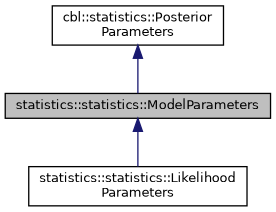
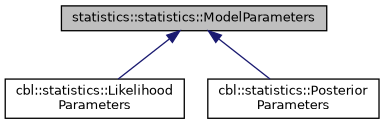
edge "statistics::statistics::ModelParameters" -> "cbl::statistics::Posterior Parameters": reversed
node "statistics::statistics::Likelihood Parameters": label "statistics::statistics::Likelihood Parameters" -> "cbl::statistics::Likelihood Parameters"
